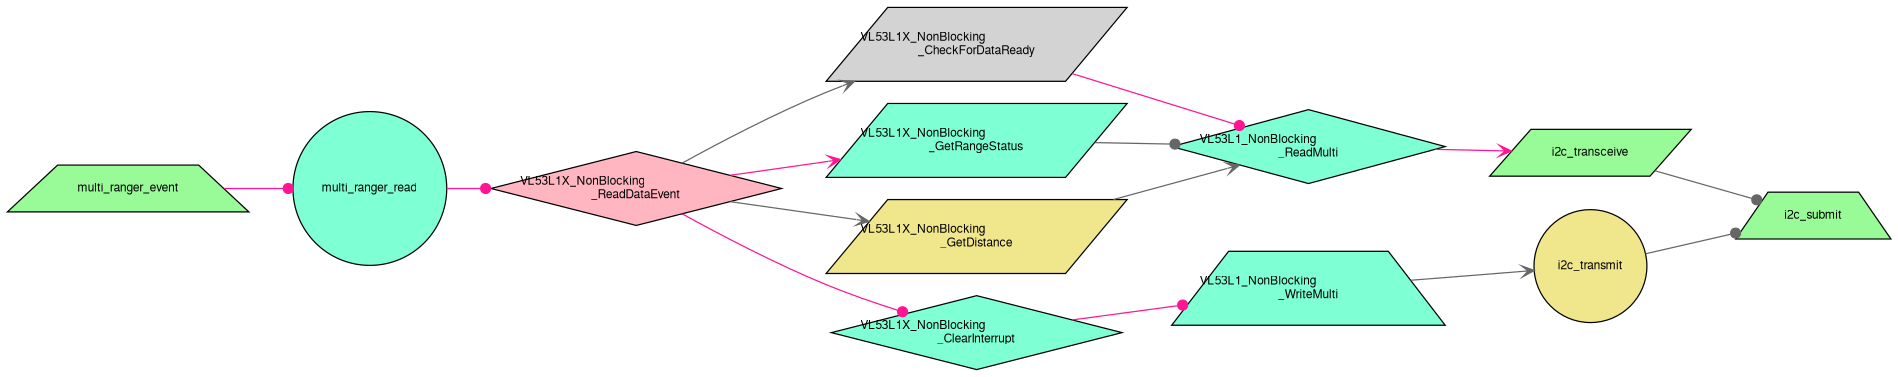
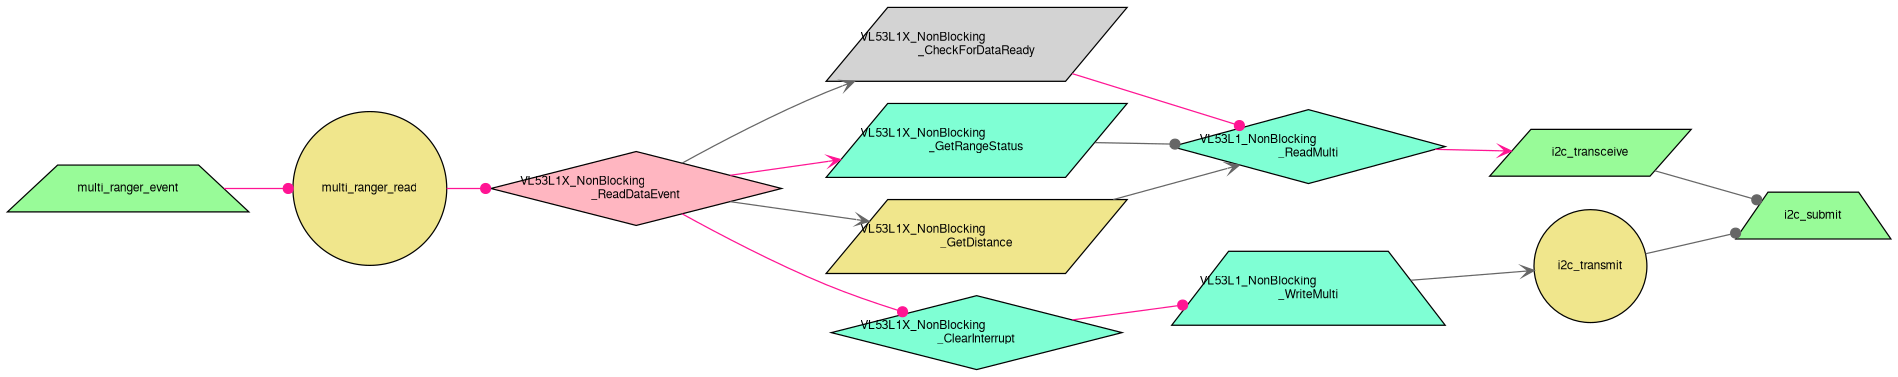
node "multi_ranger_read": fillcolor aquamarine -> khaki
